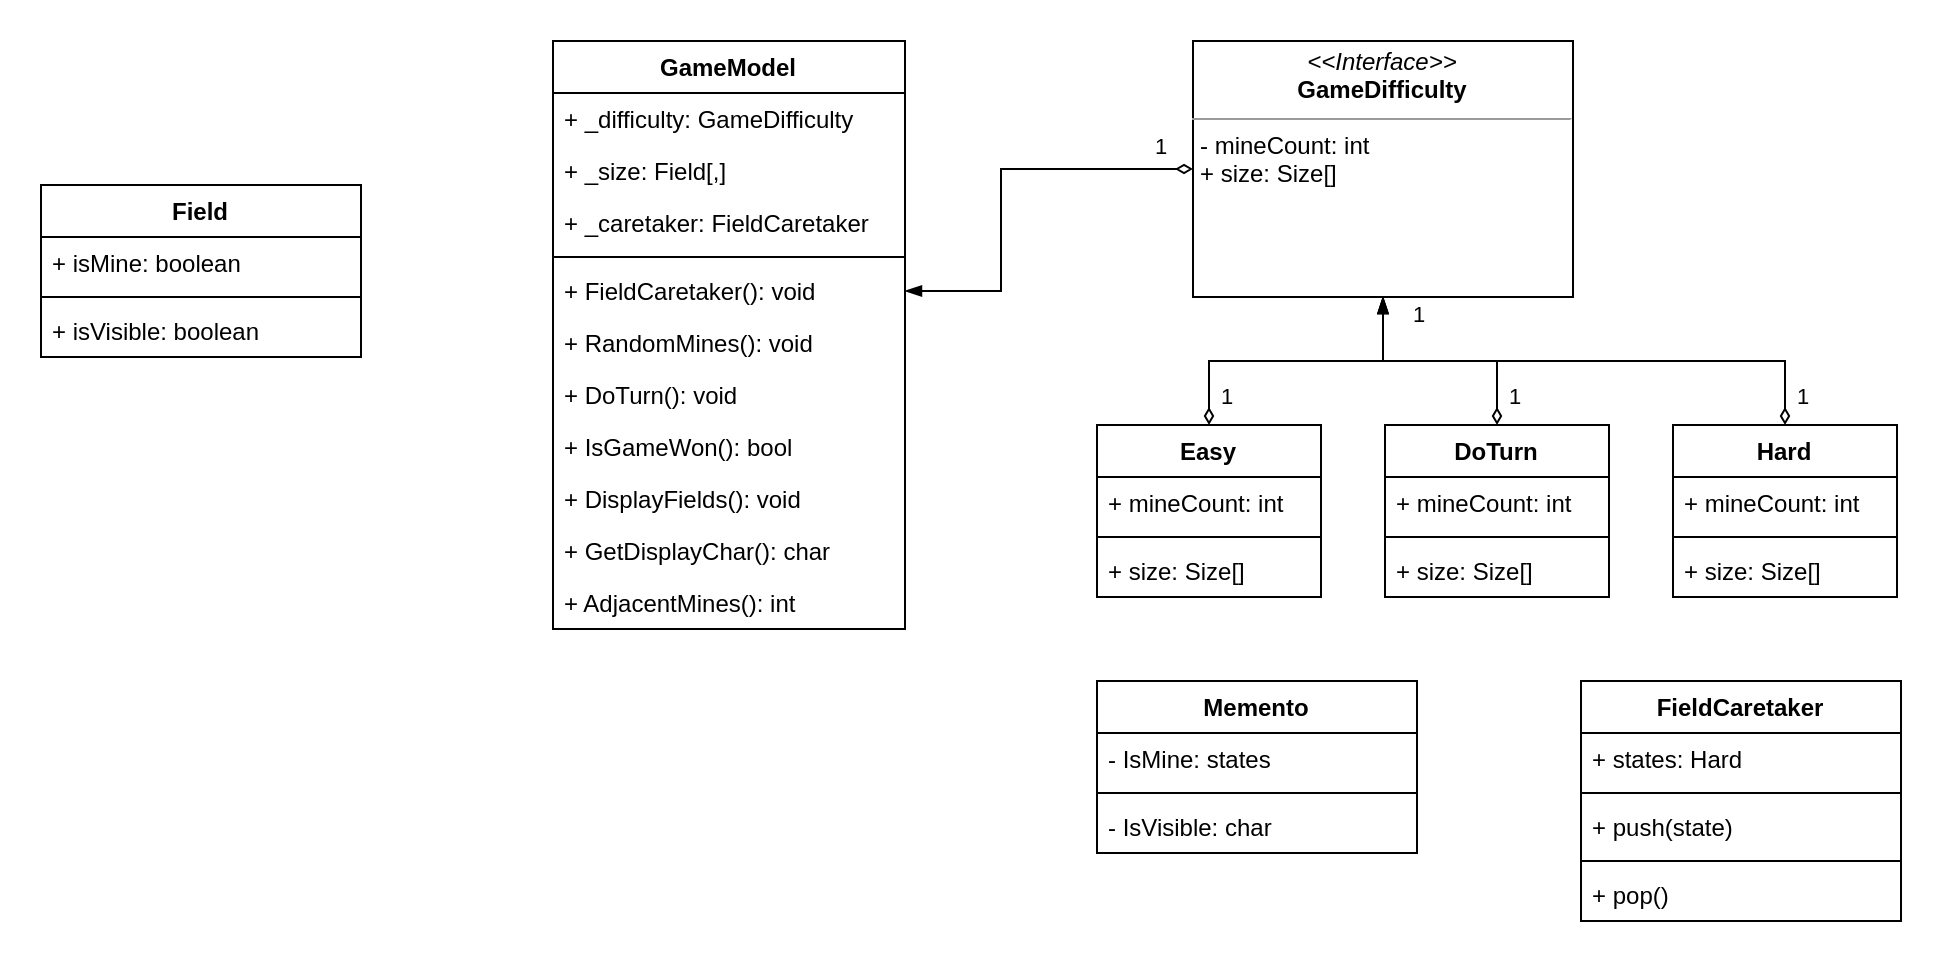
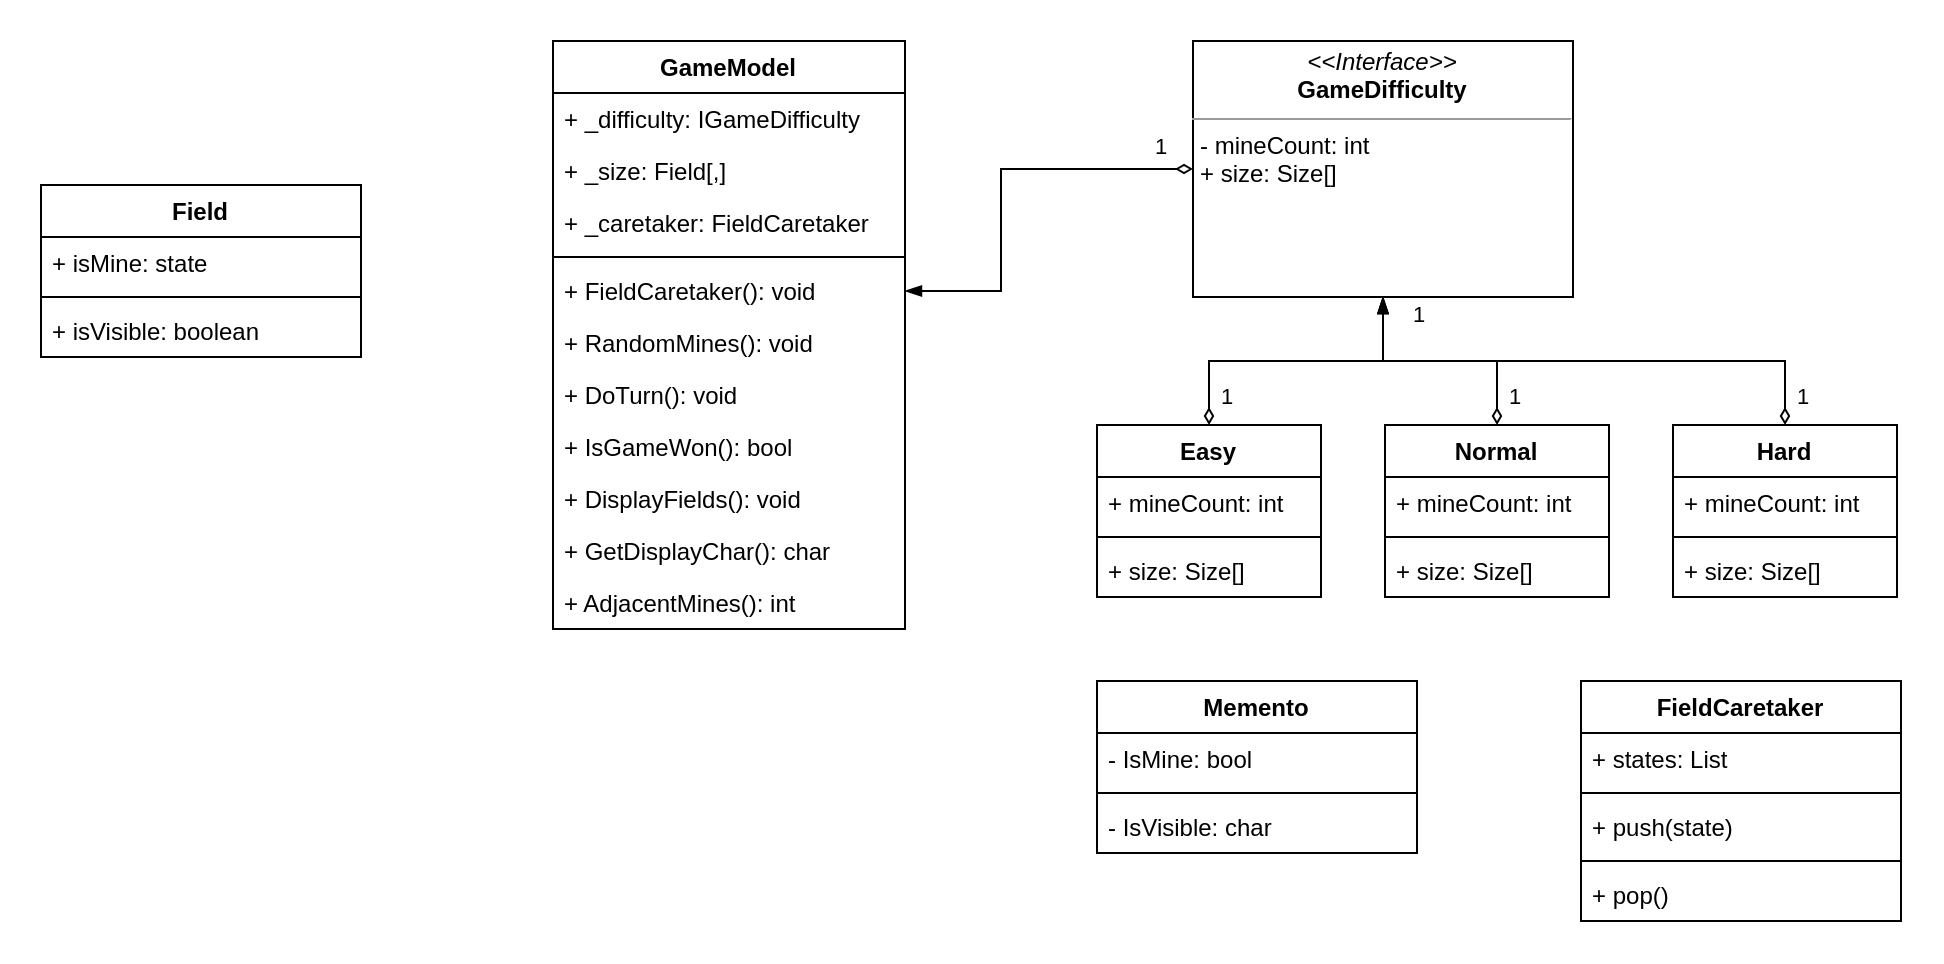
node "+ _difficulty: GameDifficulty": label "+ _difficulty: GameDifficulty" -> "+ _difficulty: IGameDifficulty"
node "+ isMine: boolean": label "+ isMine: boolean" -> "+ isMine: state"
node "DoTurn": label "DoTurn" -> "Normal"
node "- IsMine: states": label "- IsMine: states" -> "- IsMine: bool"
node "+ states: Hard": label "+ states: Hard" -> "+ states: List"
